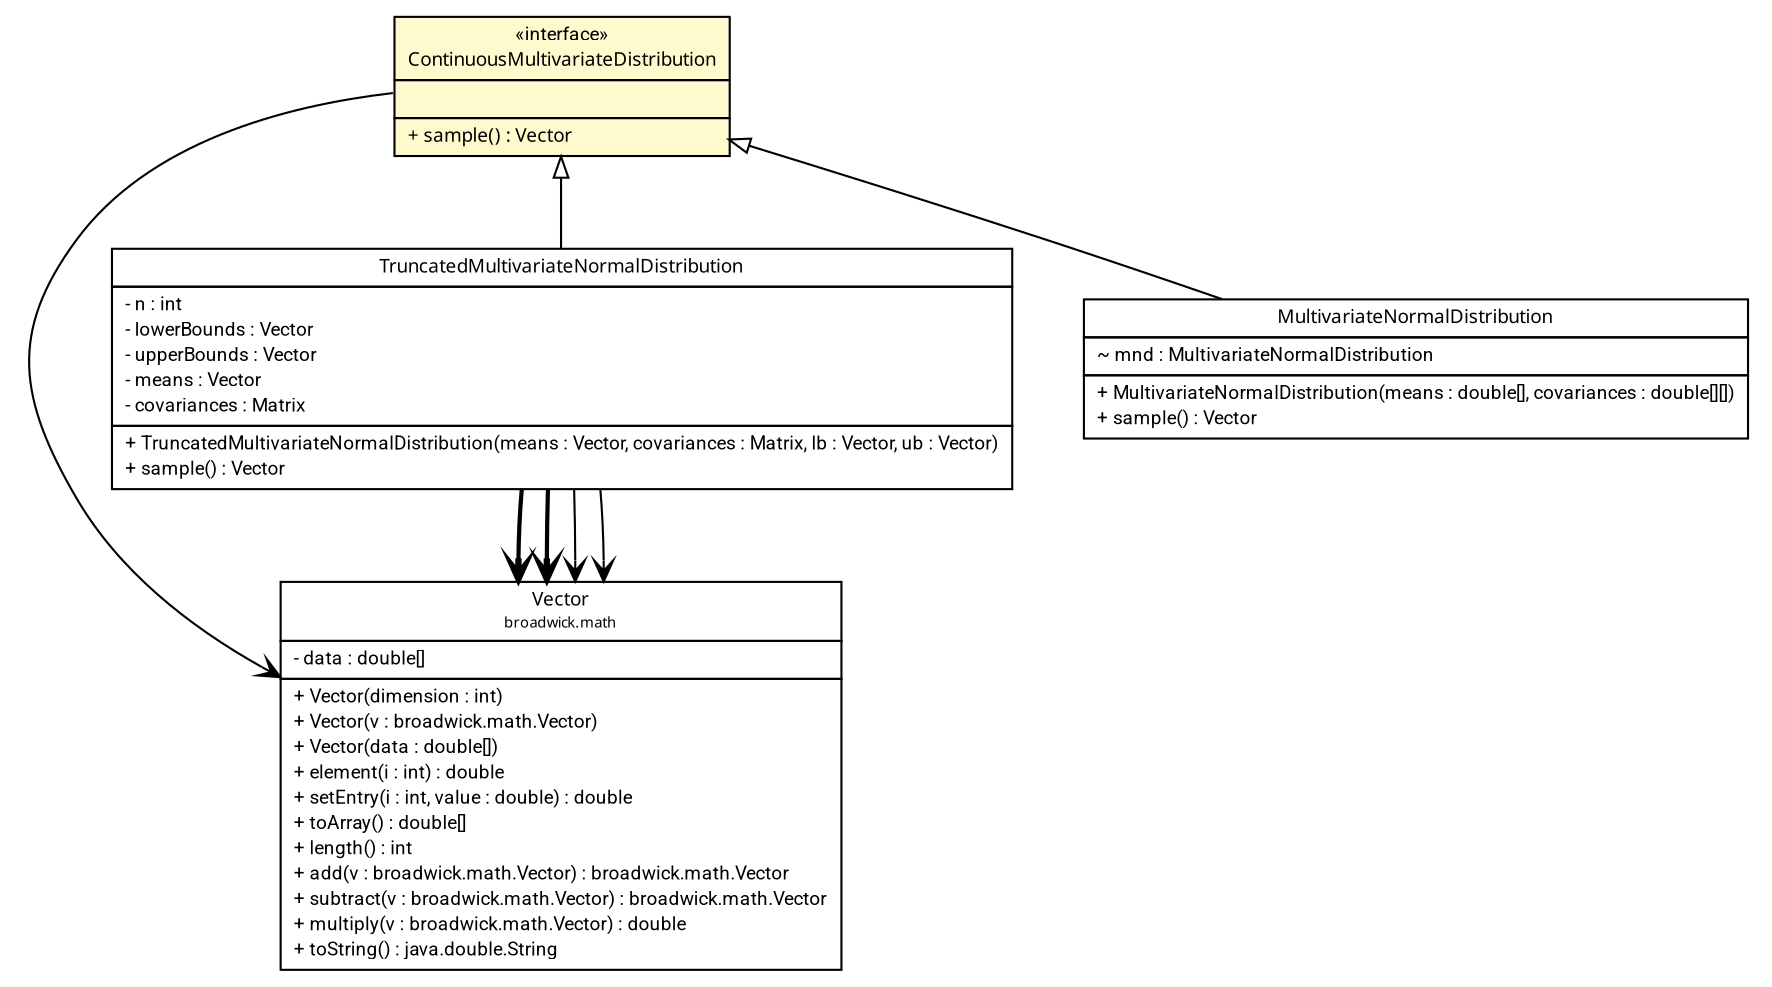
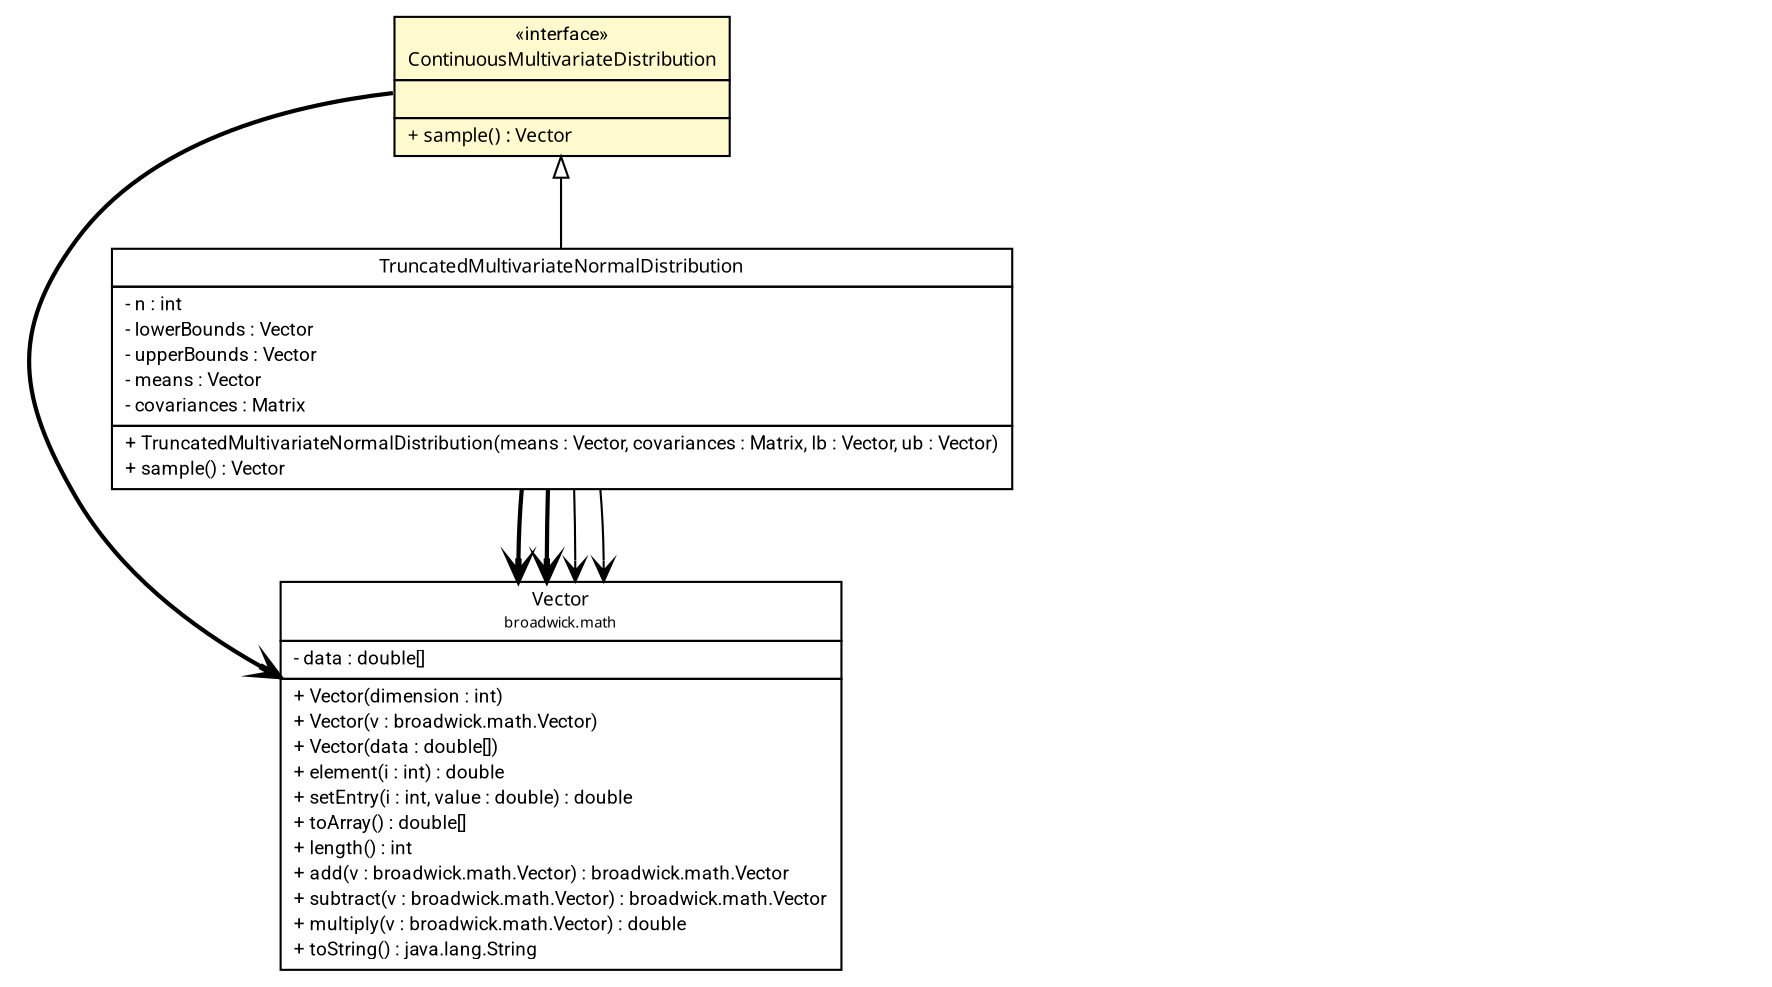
edge "ContinuousMultivariateDistribution" -> "Vector": style solid -> bold
node "MultivariateNormalDistribution": removed
node "Vector": text "+ toString() : java.double.String" -> "+ toString() : java.lang.String"
